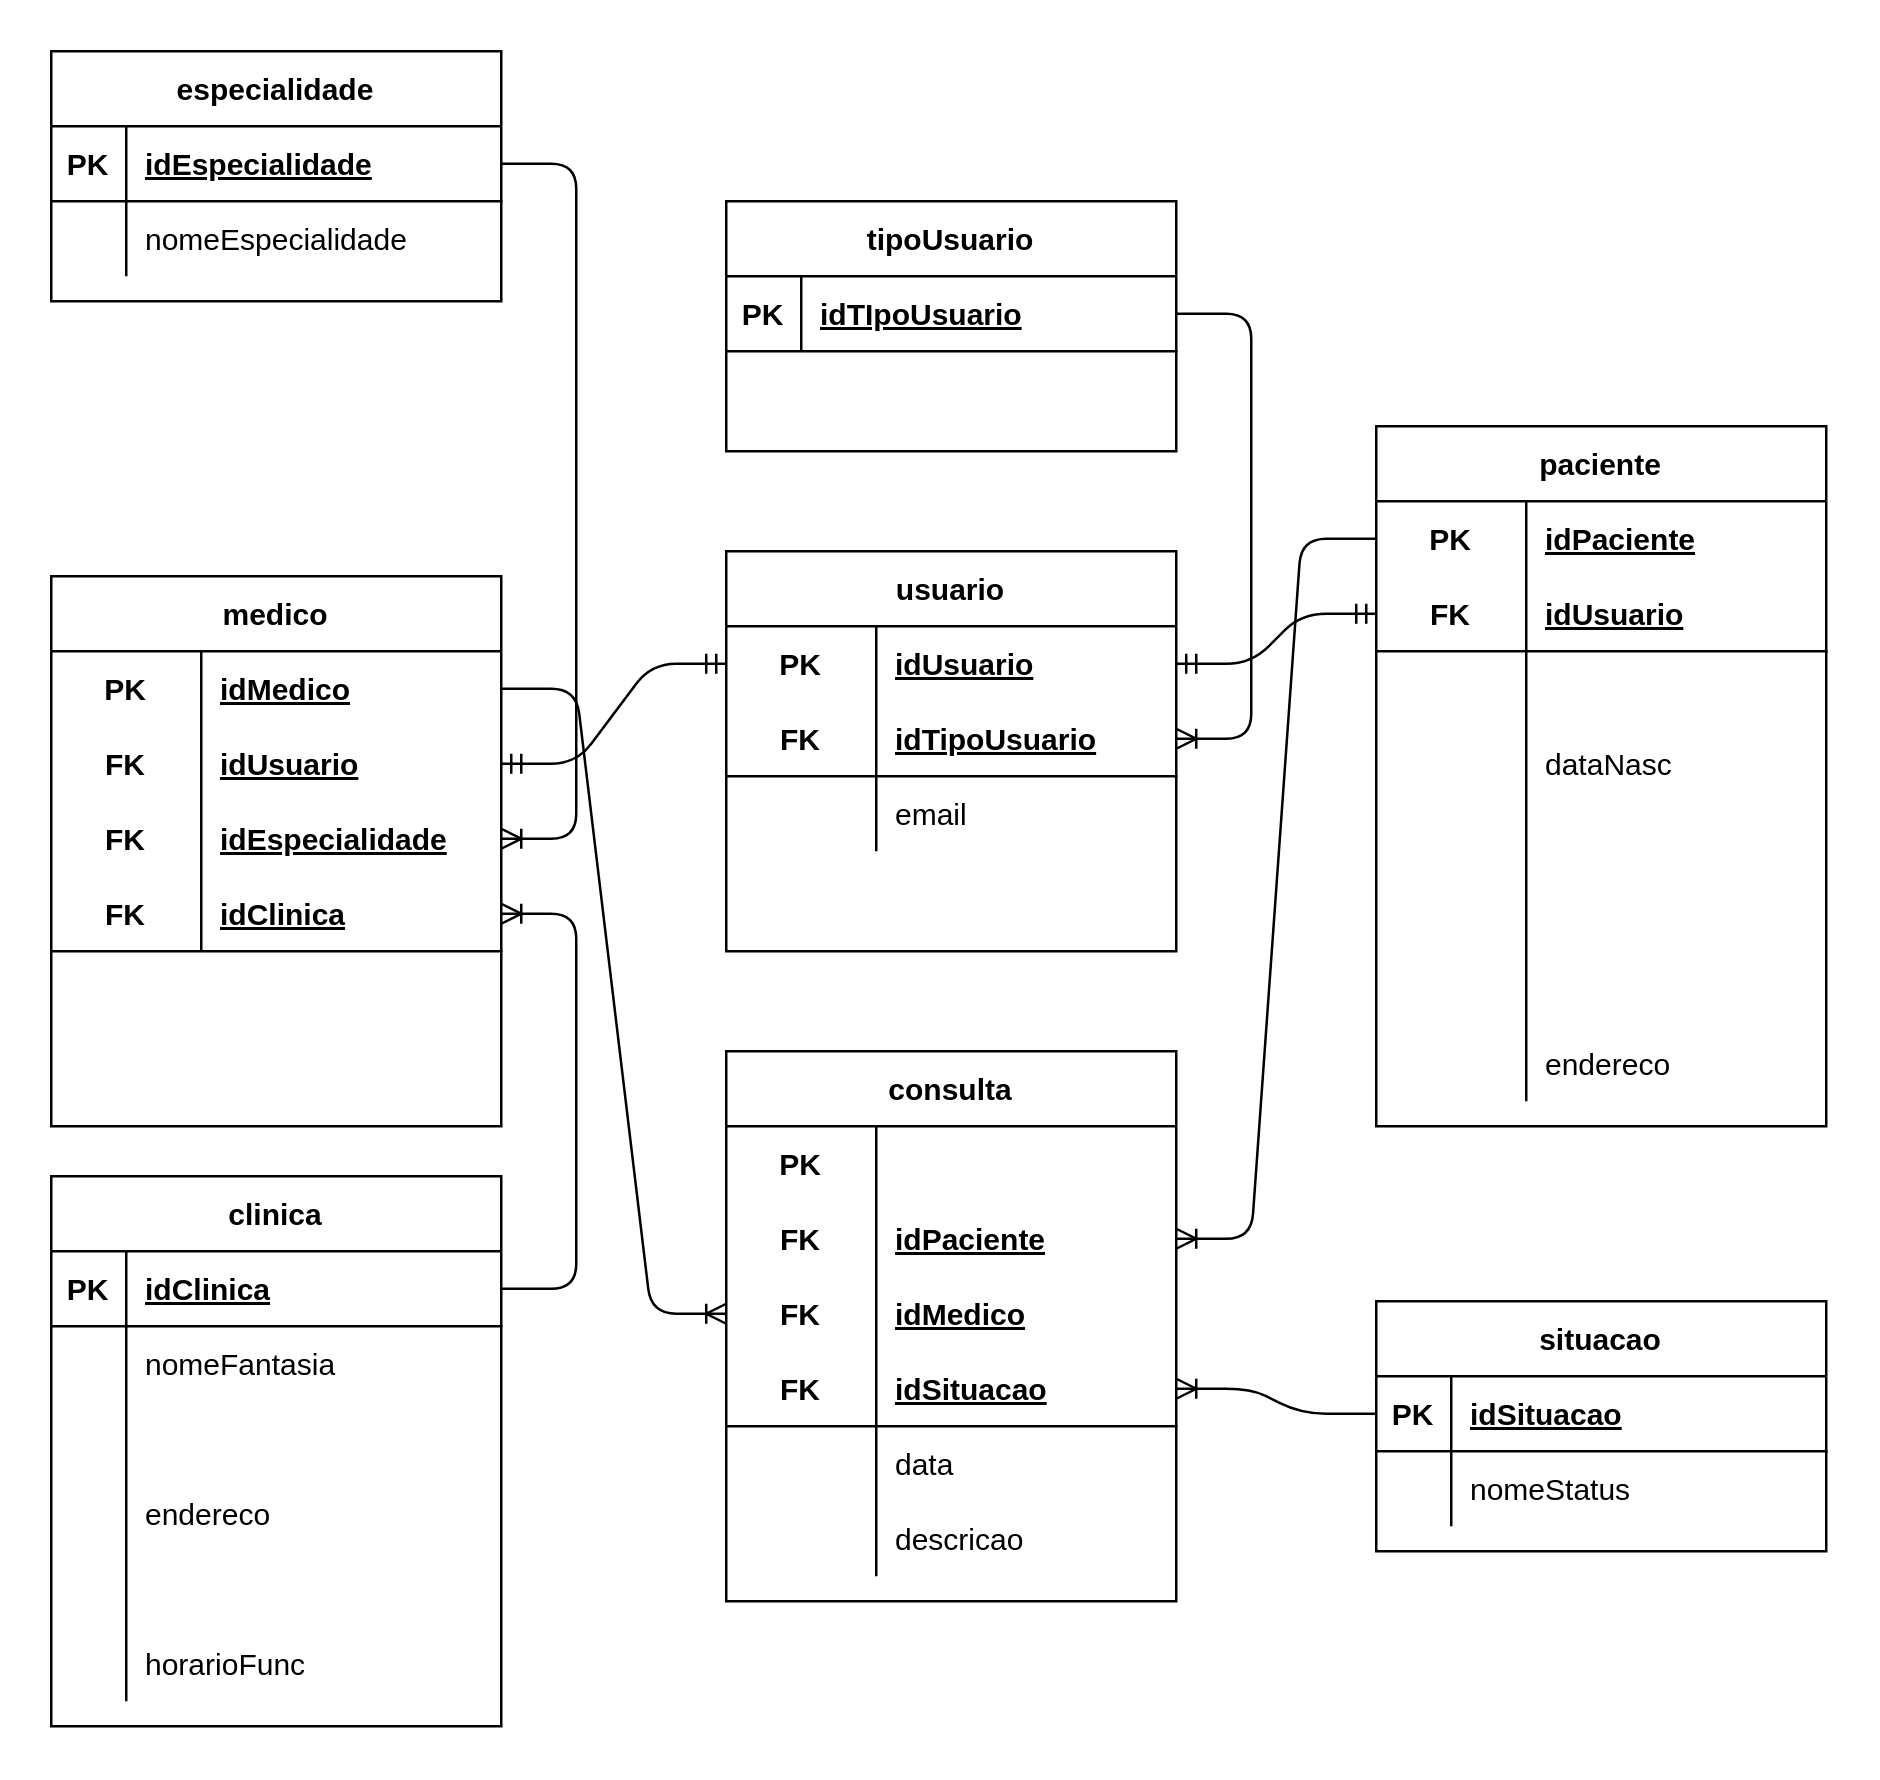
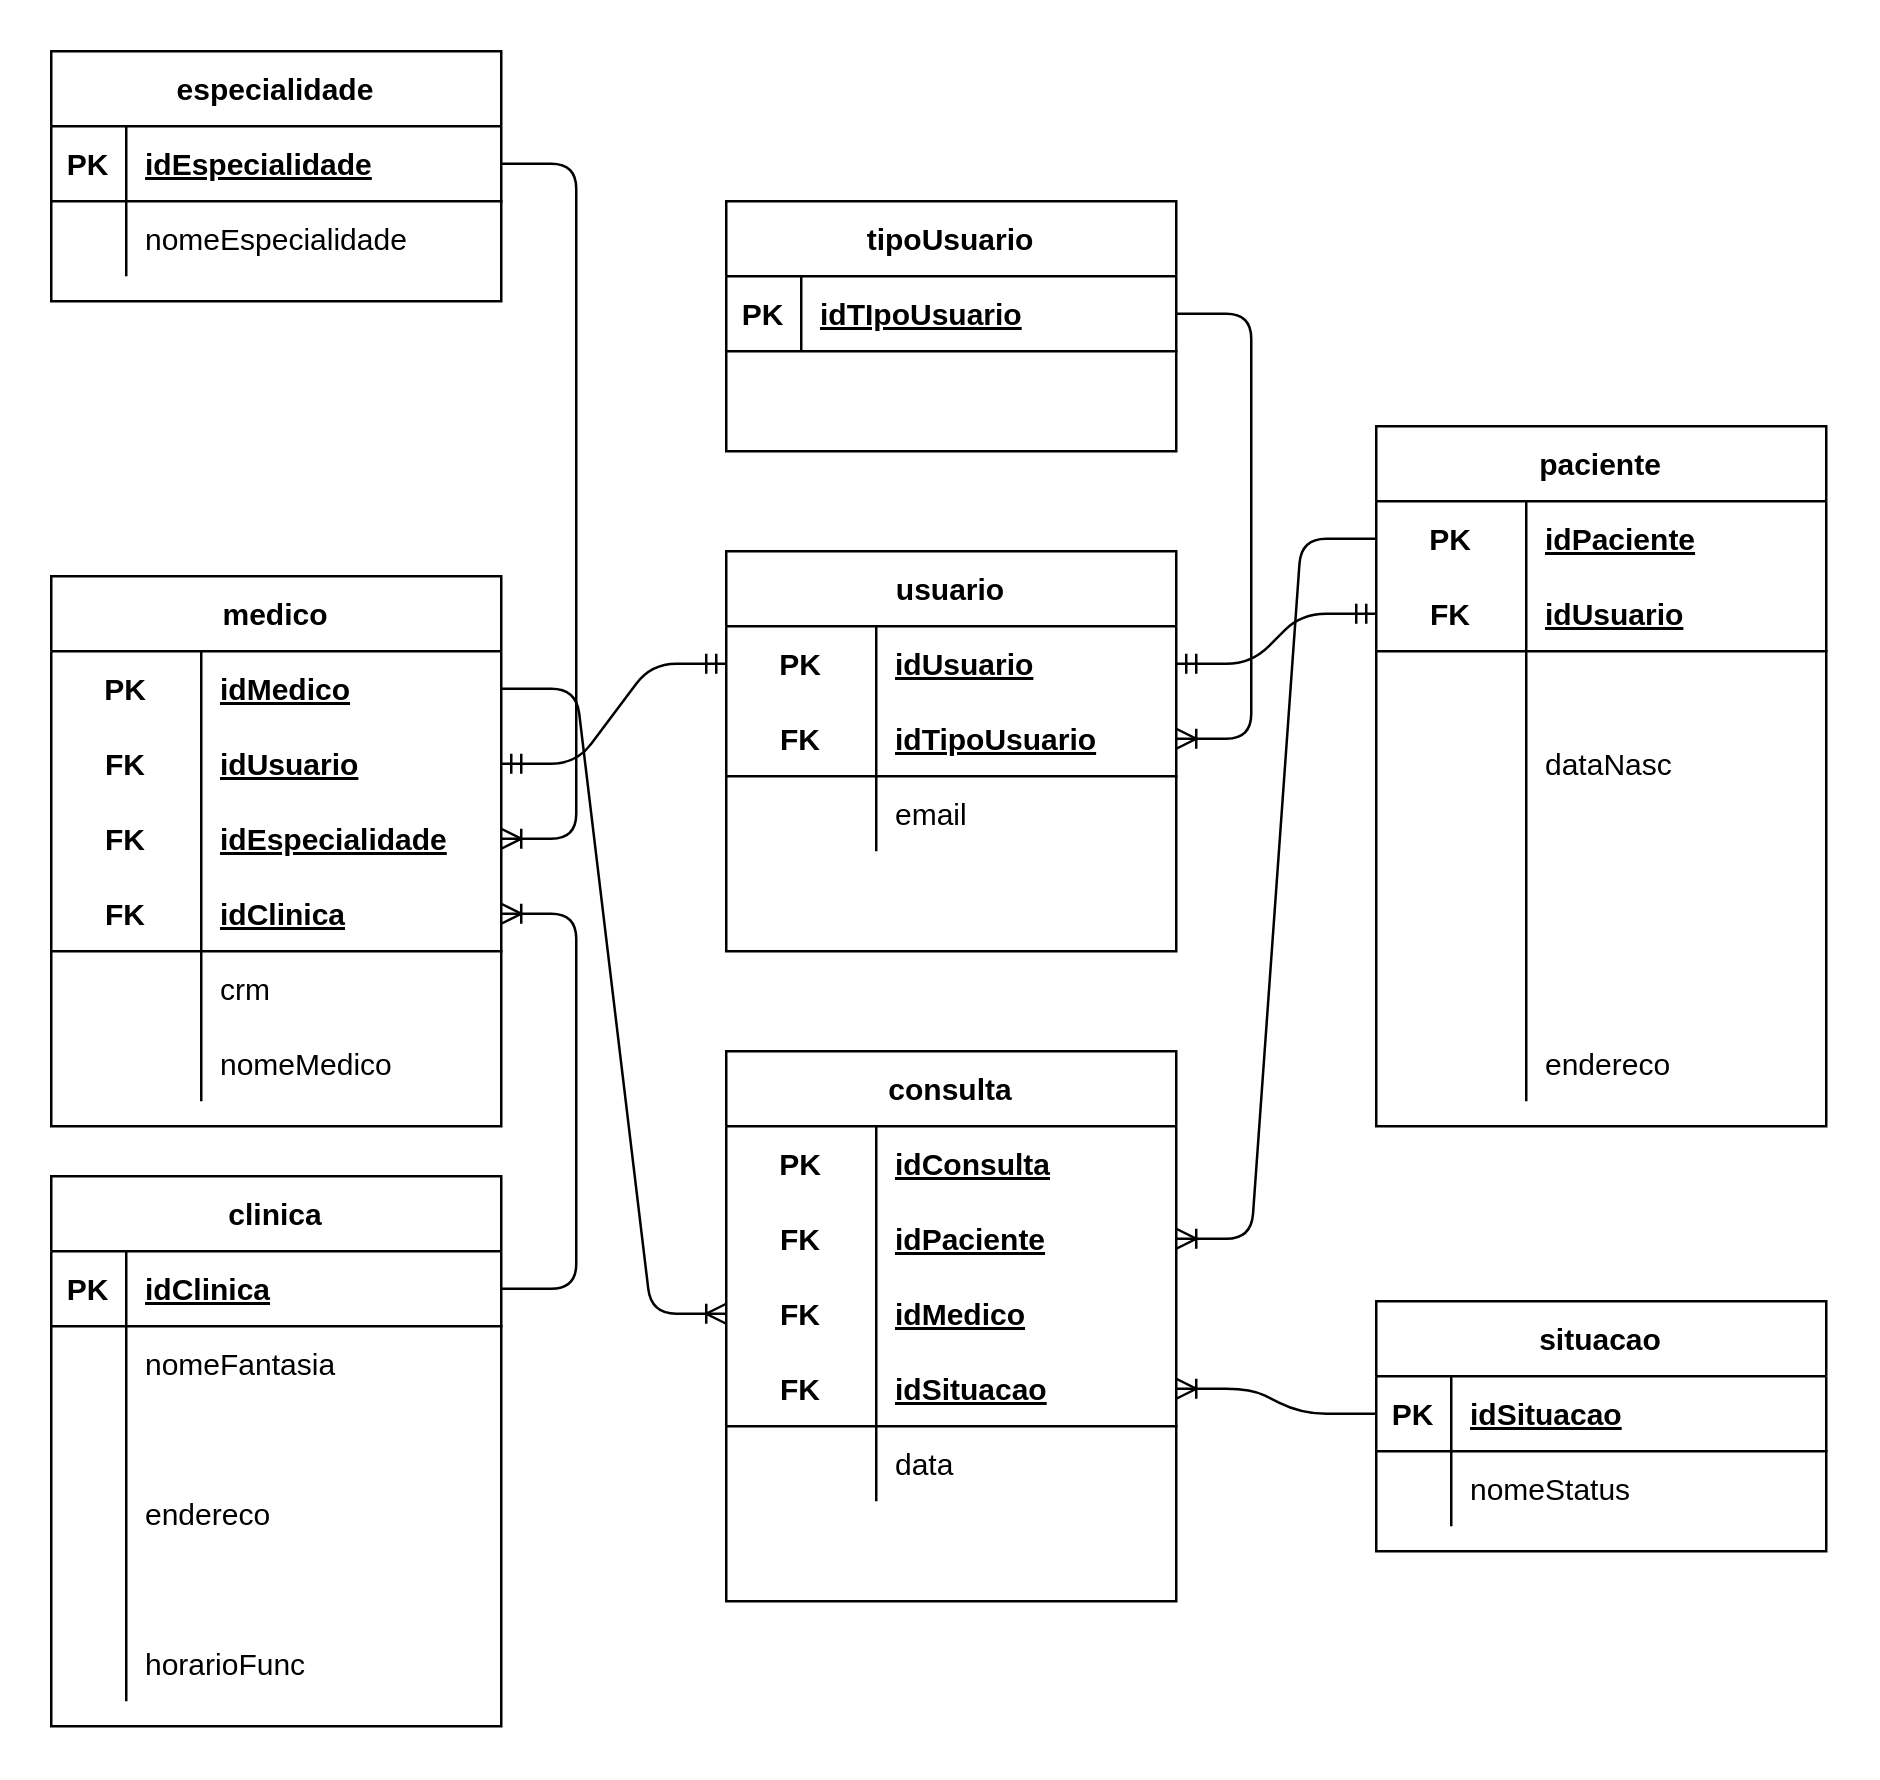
node "crm": added
node "nomeMedico": added
node "idConsulta": added
node "descricao": removed
